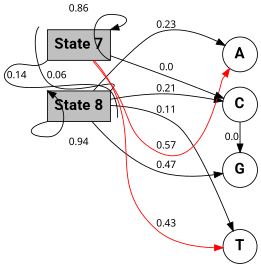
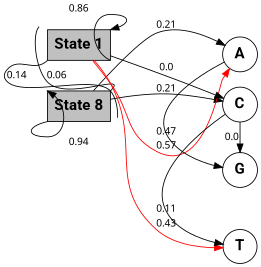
edge "State 8" -> "A": label "0.23" -> "0.21"
node "State 7": label "State 7" -> "State 1"
edge "State 8" -> "T": now "C" -> "T"
edge "State 8" -> "G": now "A" -> "G"
